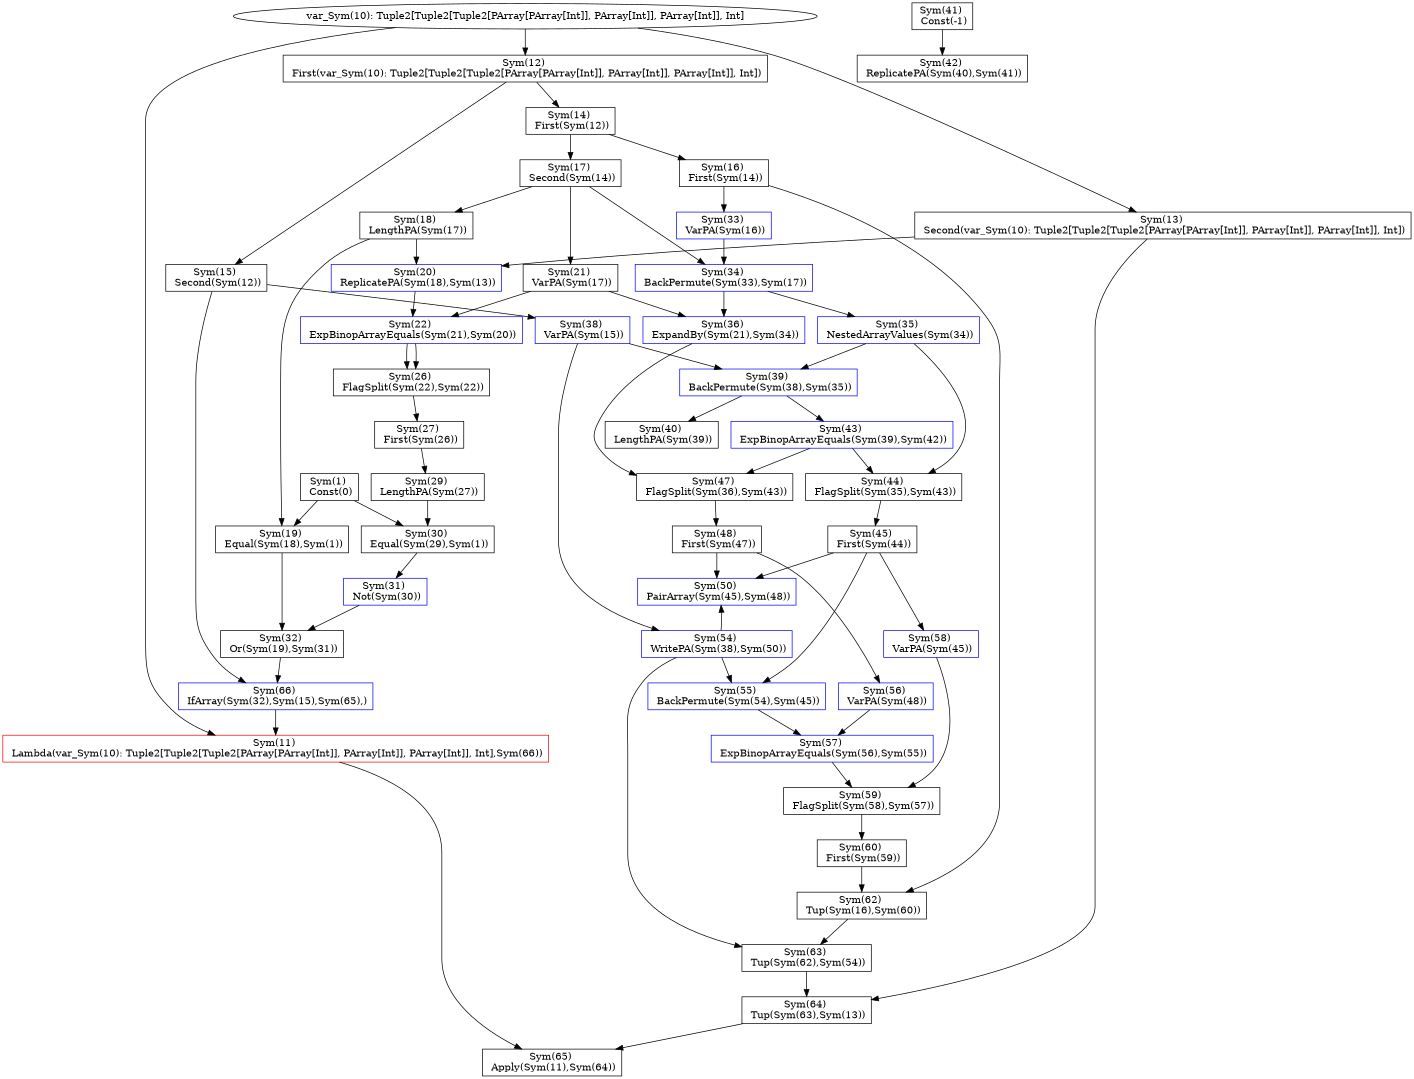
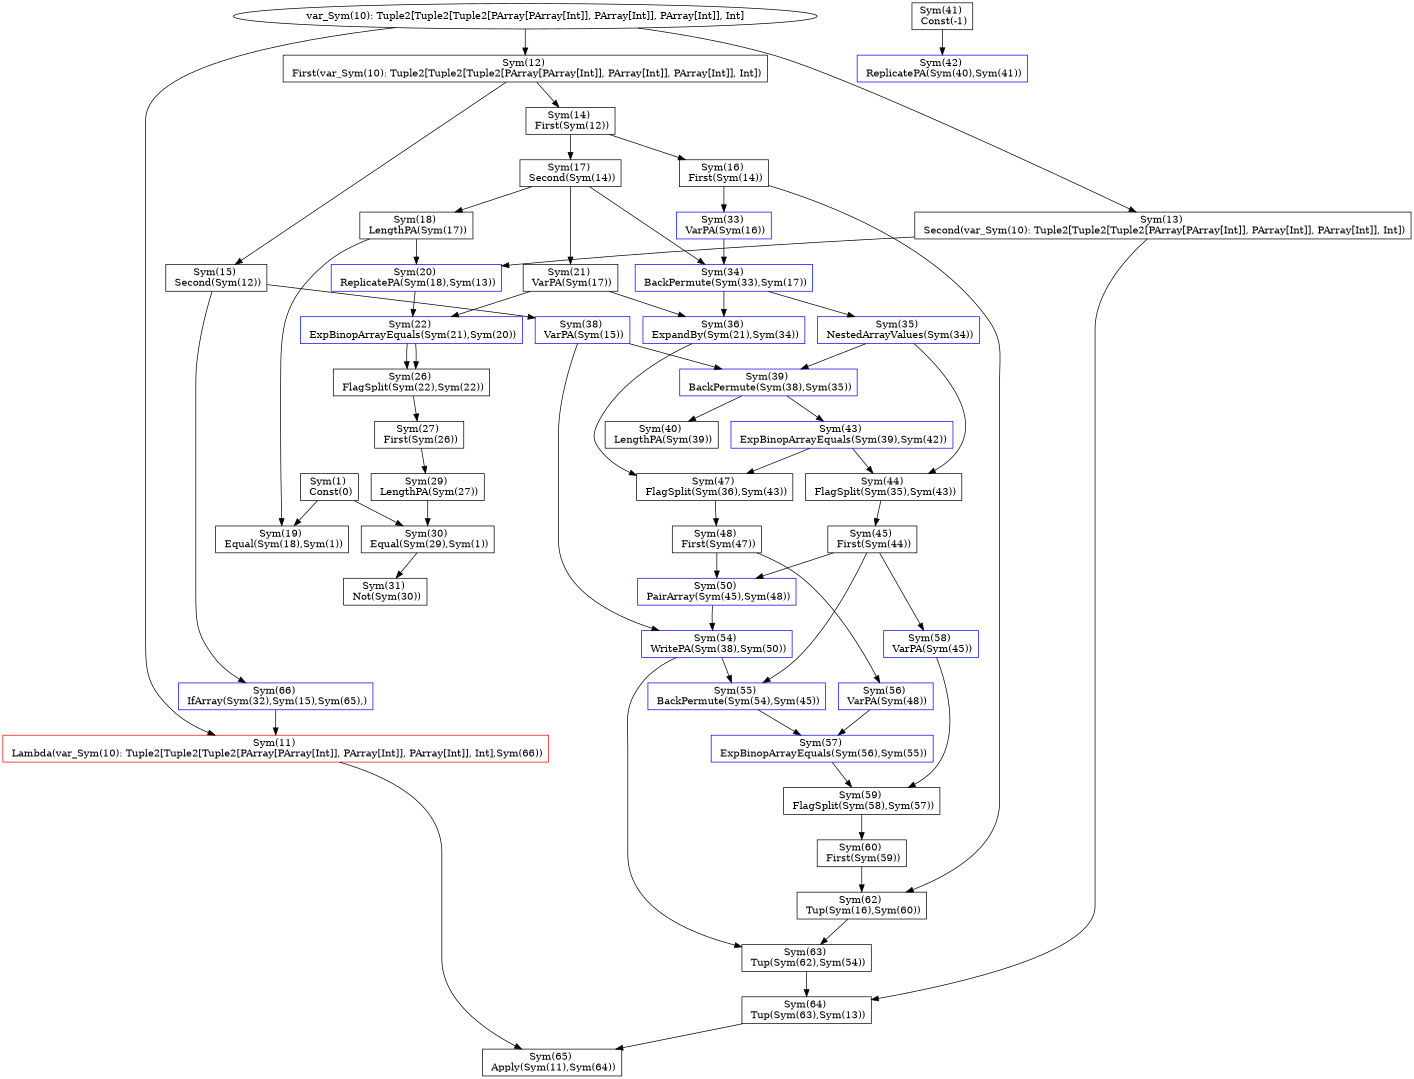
node "Sym(42) ReplicatePA(Sym(40),Sym(41))": color black -> blue
node "Sym(31) Not(Sym(30))": color blue -> black
edge "Sym(54) WritePA(Sym(38),Sym(50))" -> "Sym(50) PairArray(Sym(45),Sym(48))": reversed
node "Sym(32) Or(Sym(19),Sym(31))": removed
